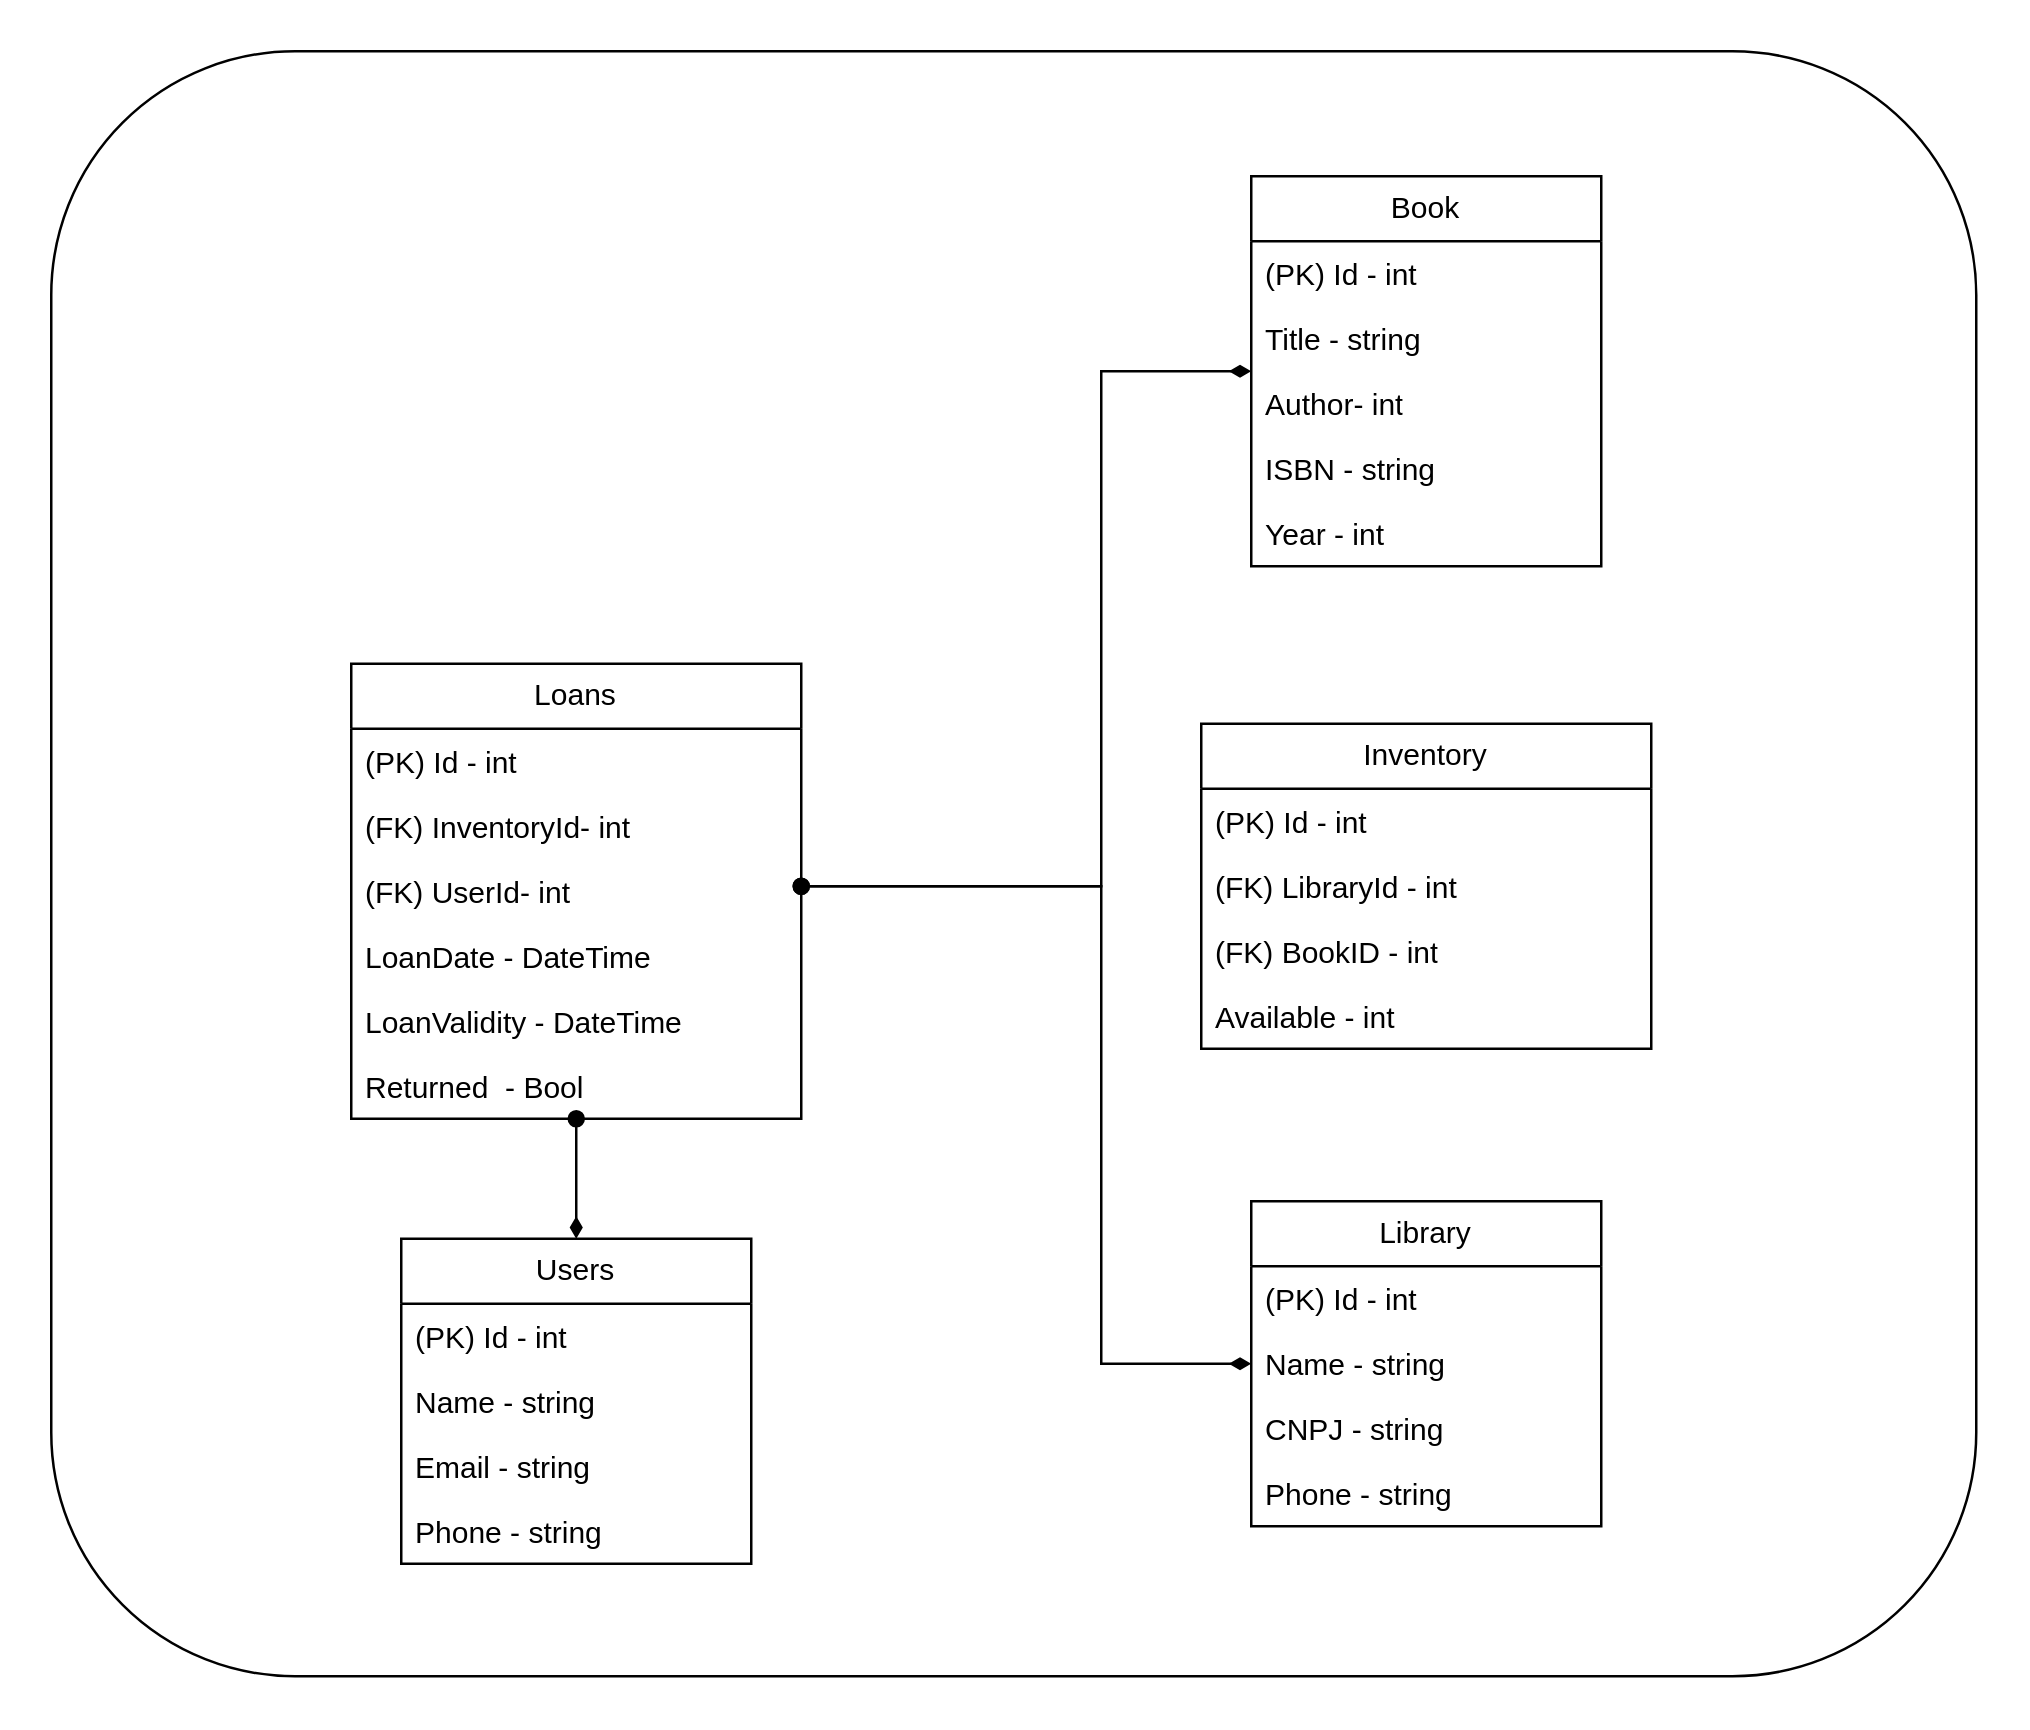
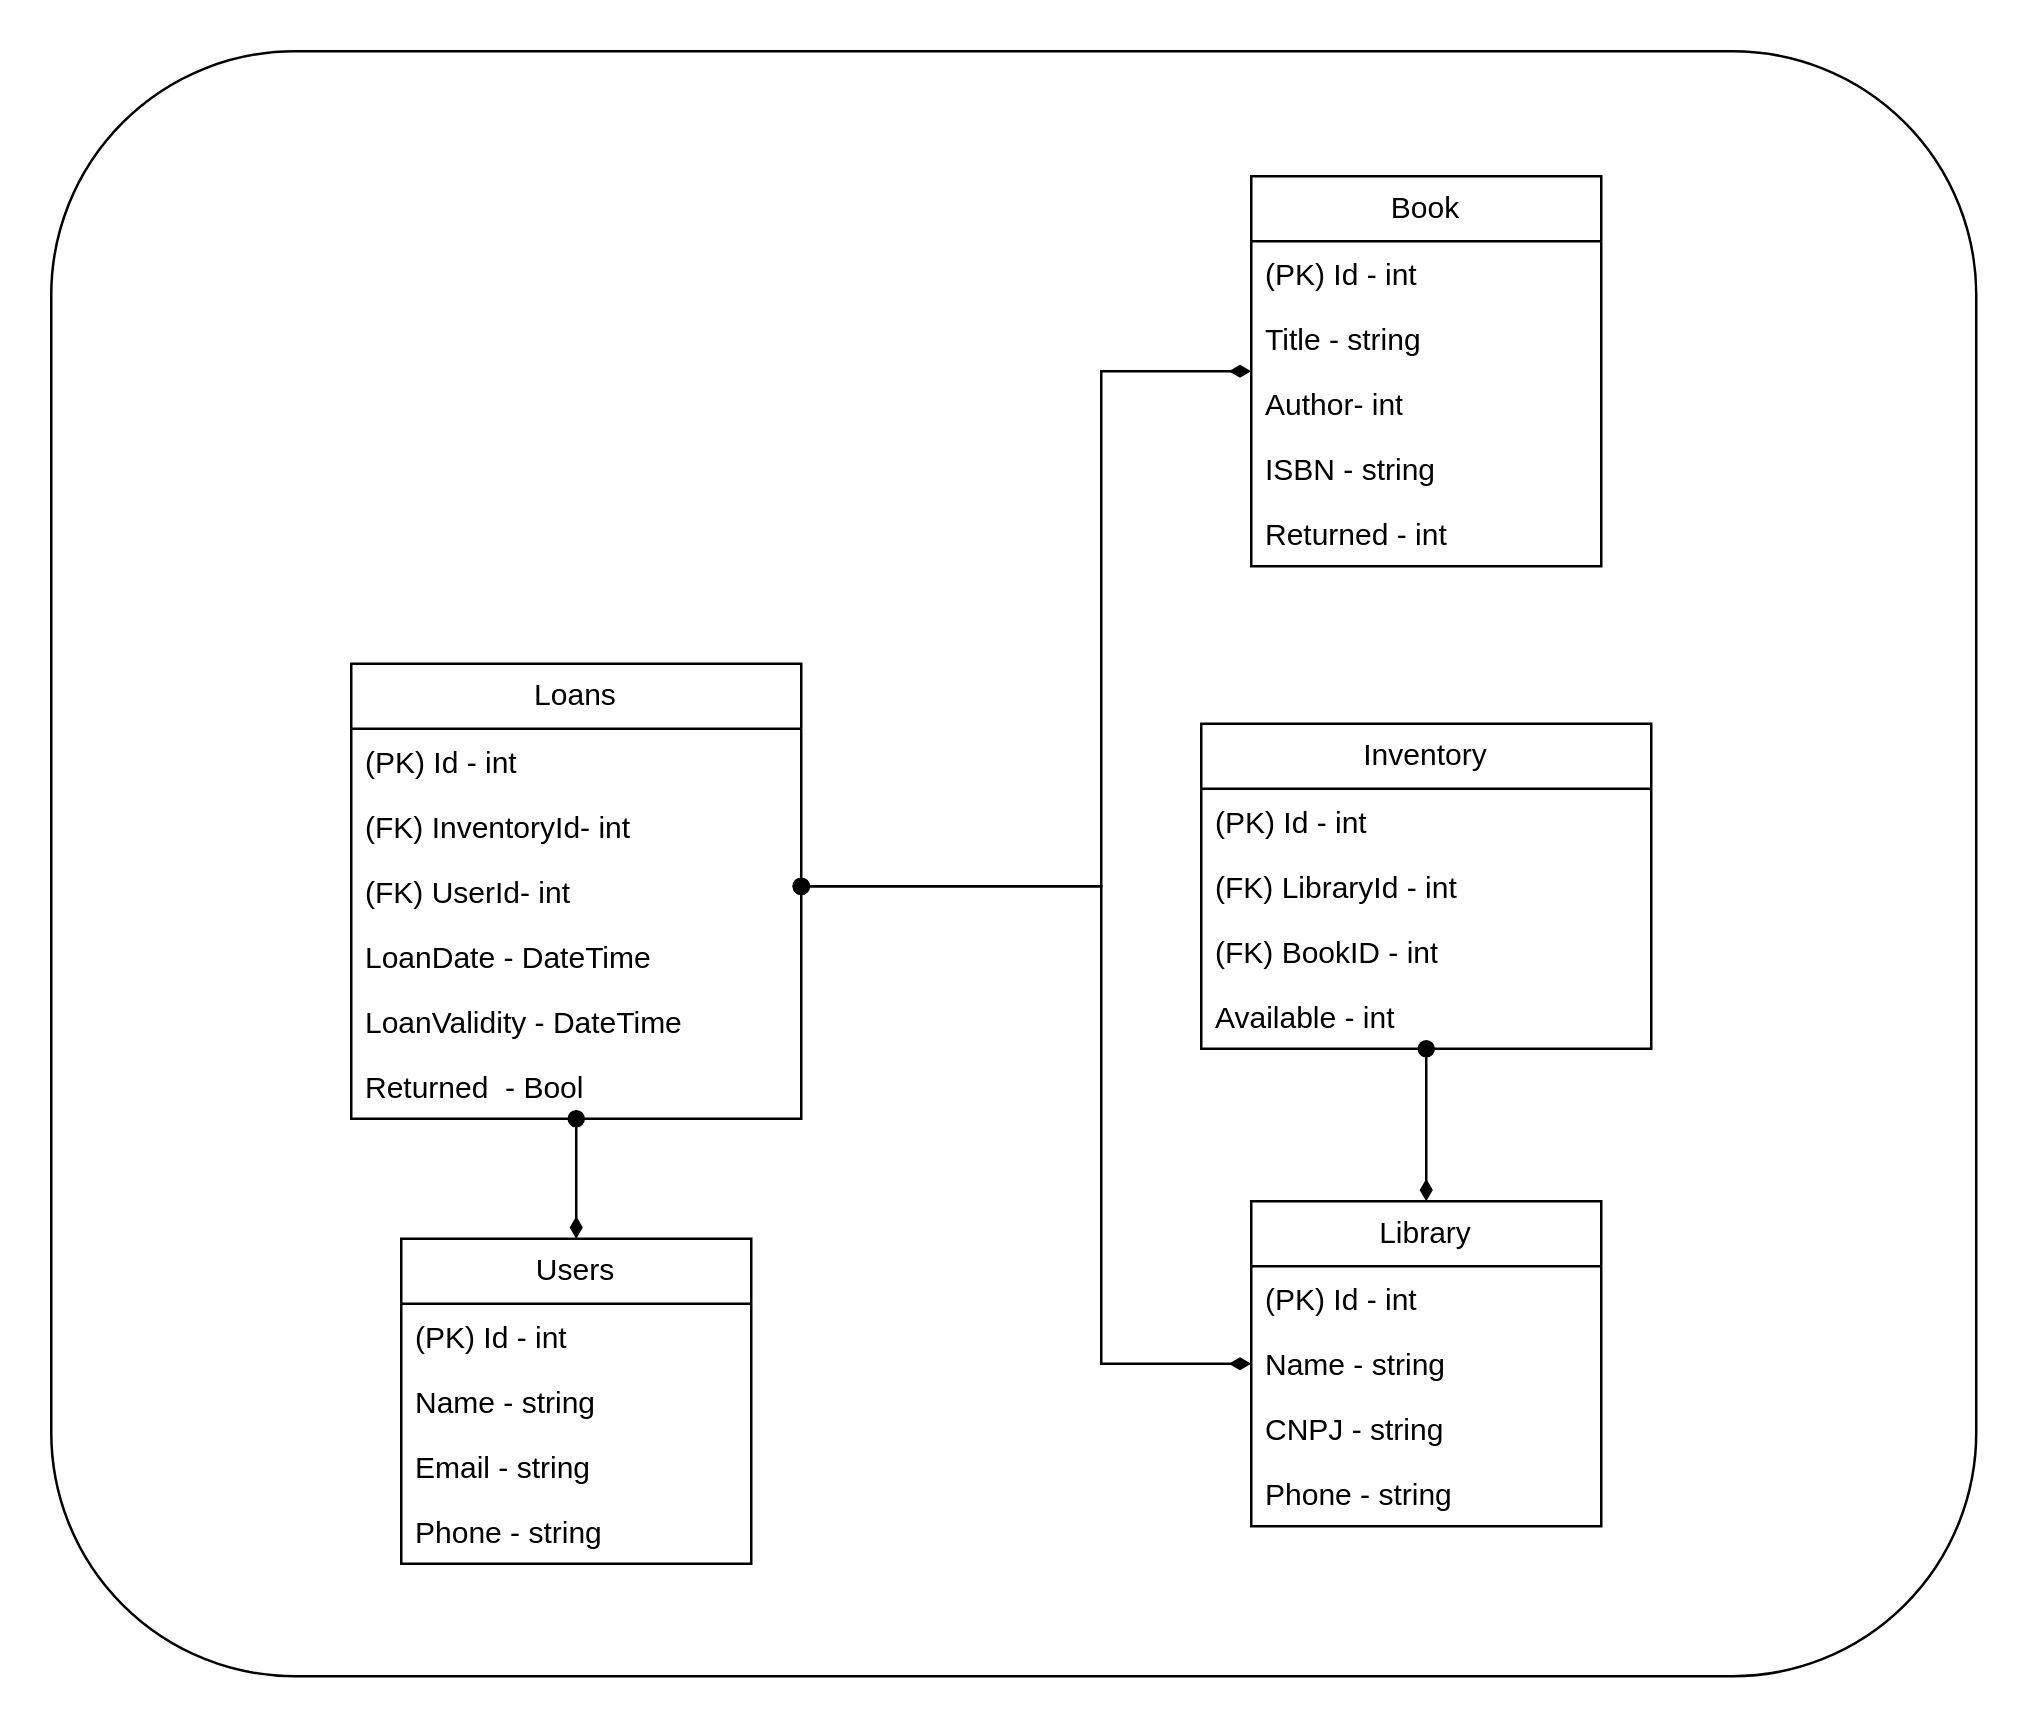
node "Year - int": label "Year - int" -> "Returned - int"
edge "Inventory" -- "Library": added
